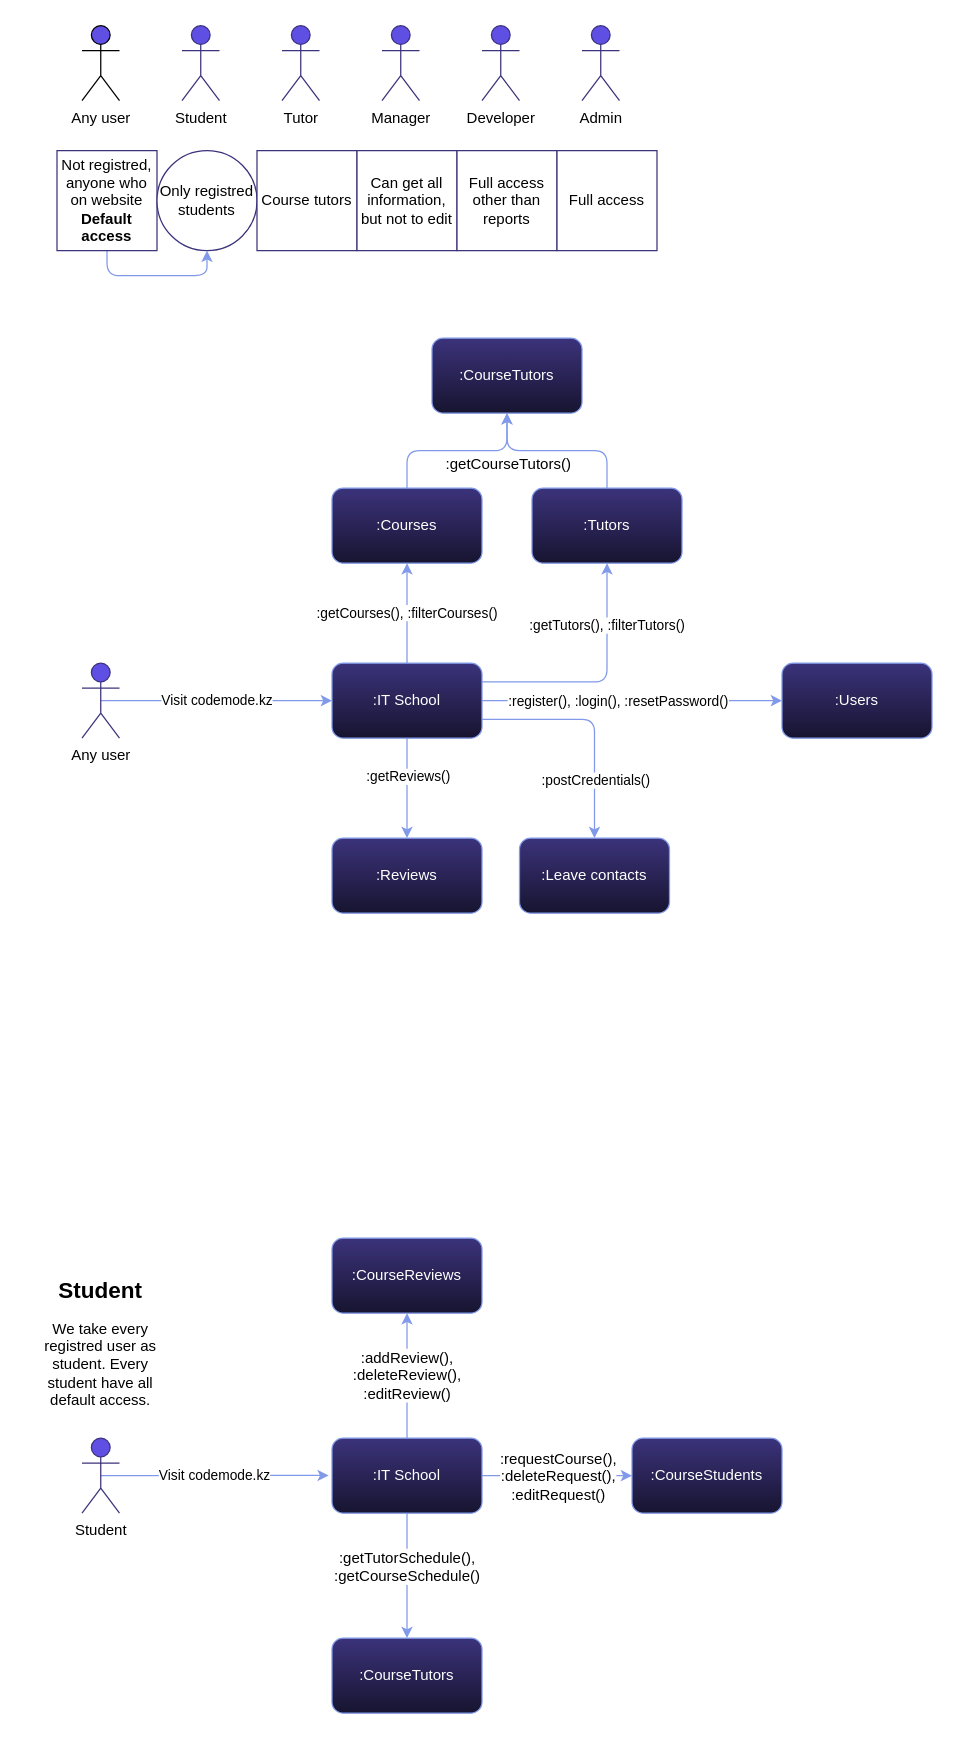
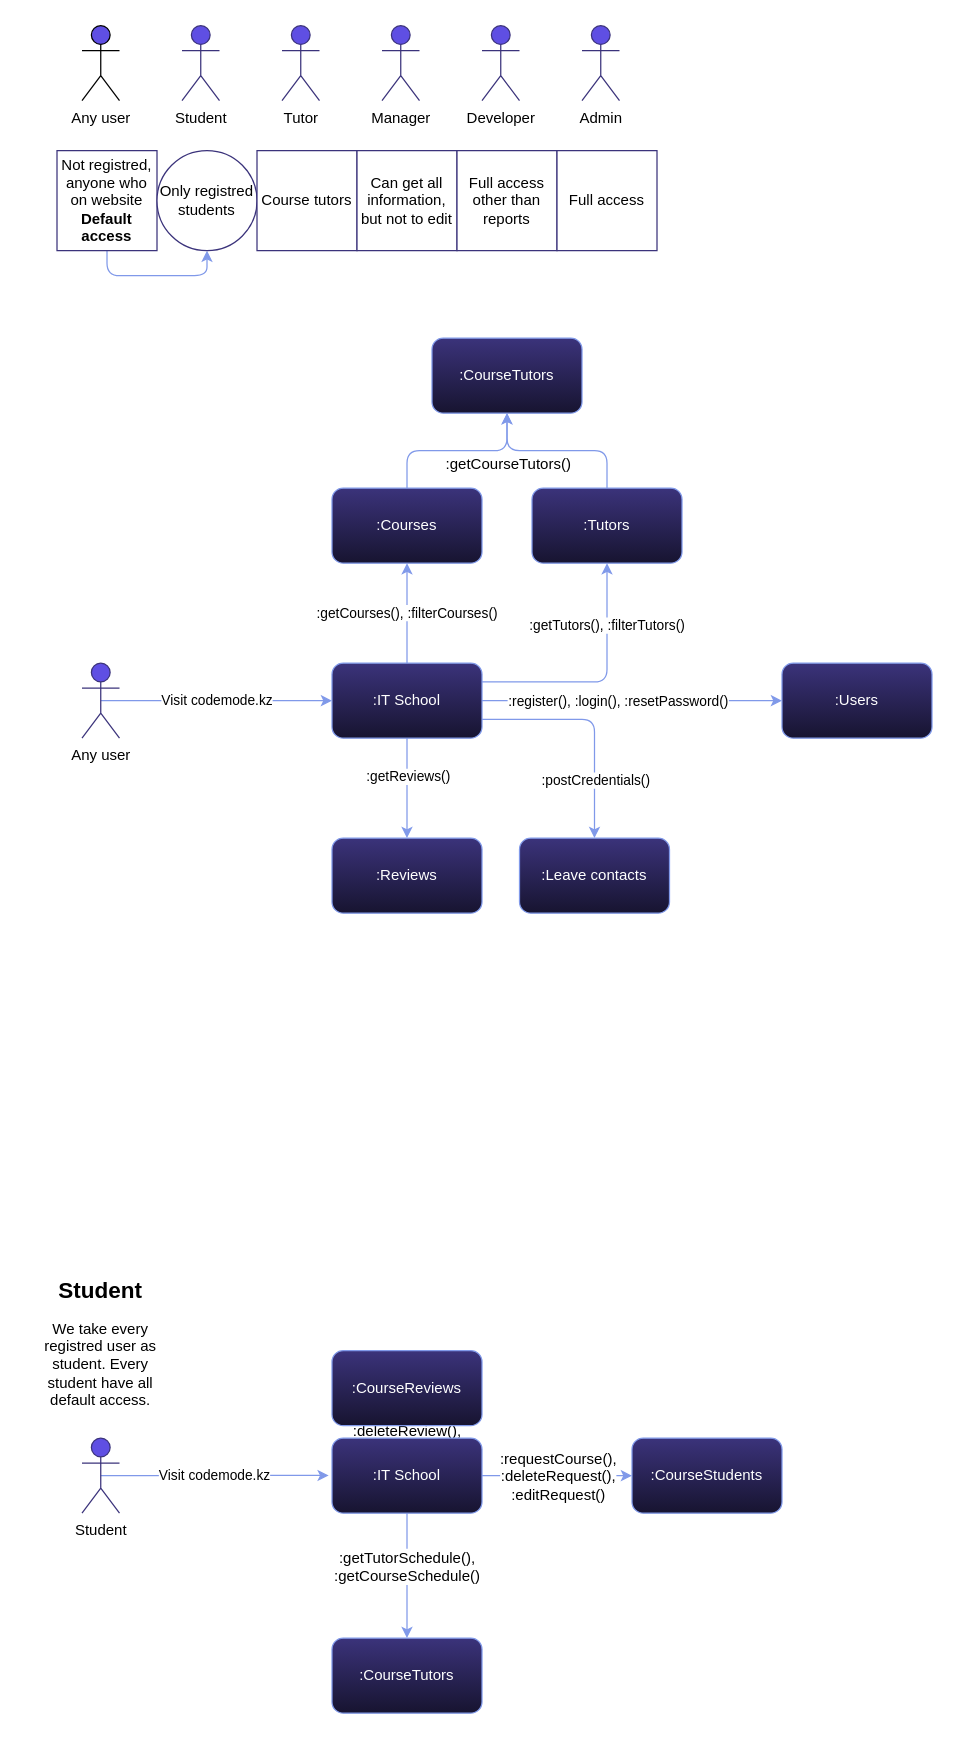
node ":CourseReviews": moved (407, 1276) -> (407, 1388)
